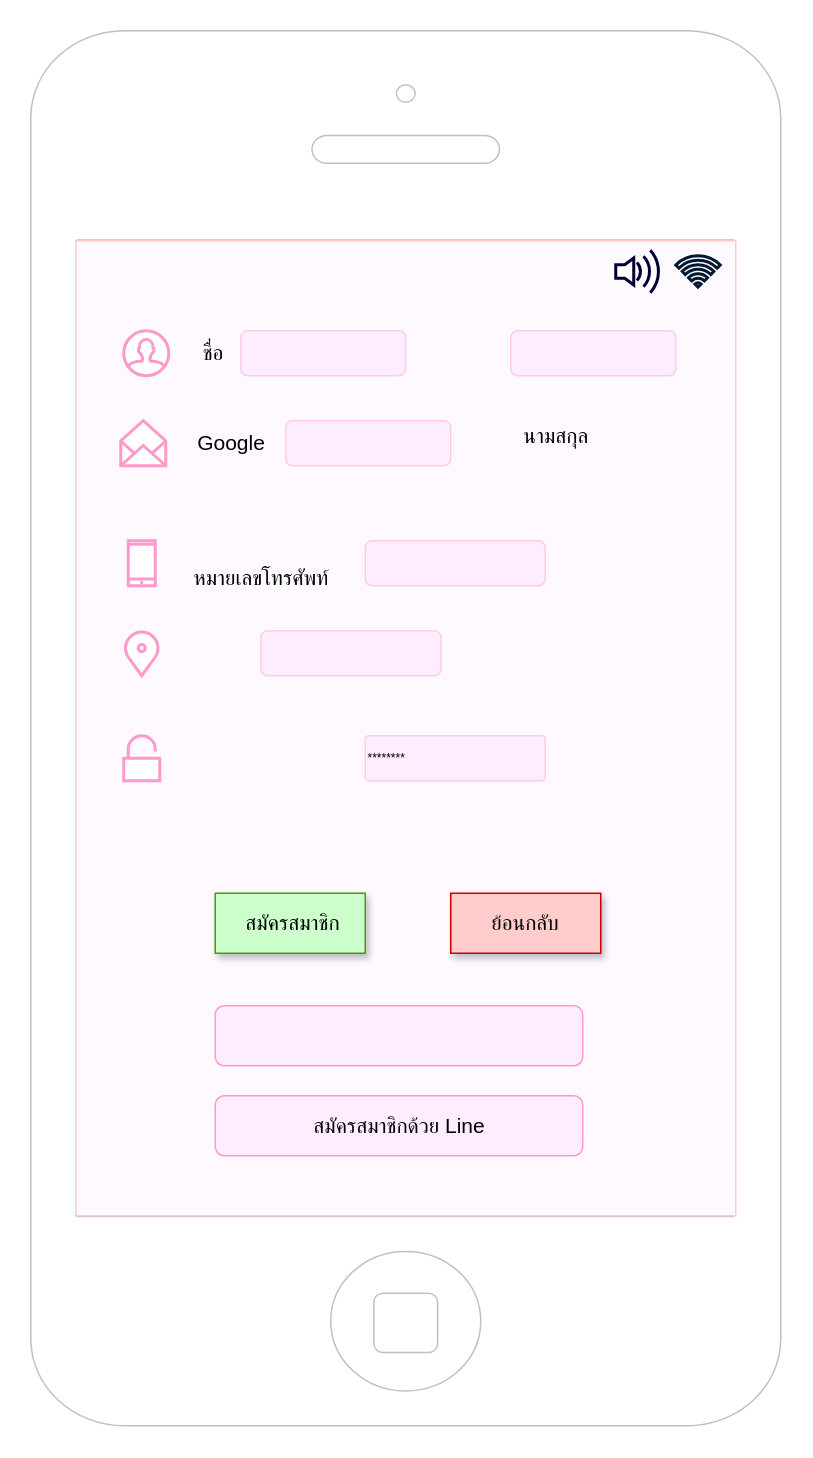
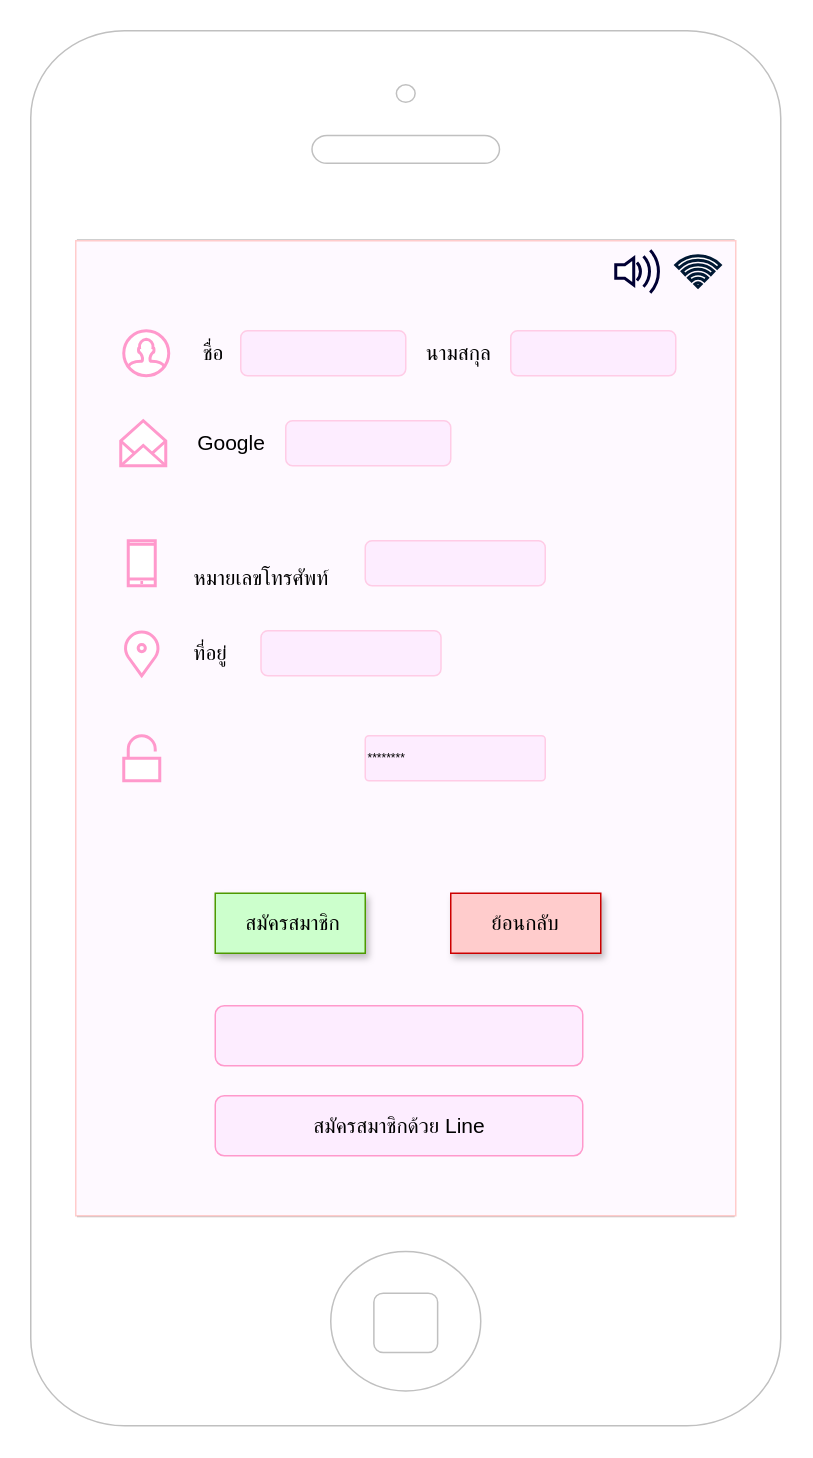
node "นามสกุล": moved (556, 436) -> (458, 353)
node "ที่อยู่": added
